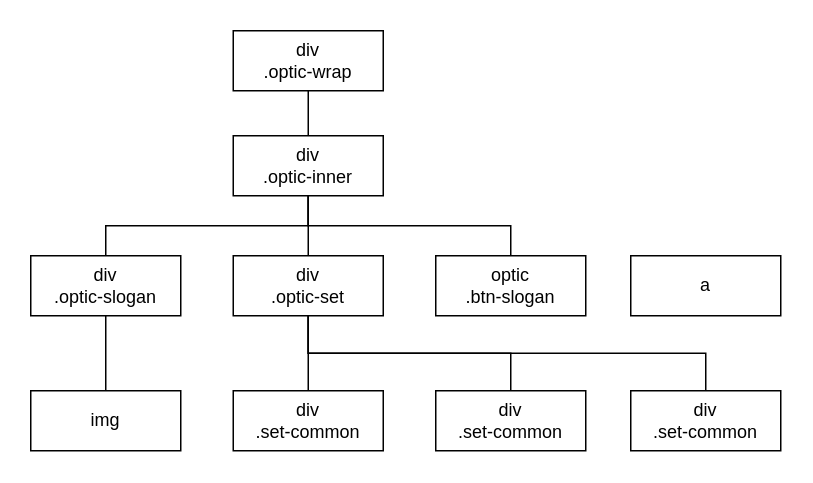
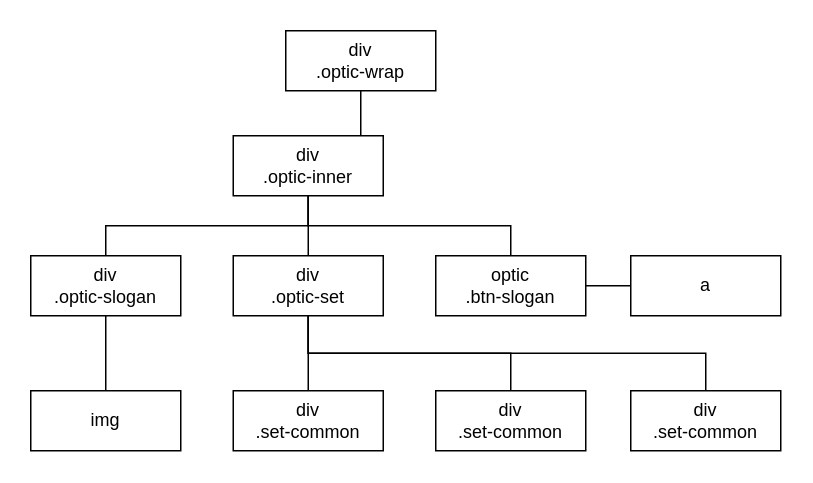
node "div .optic-wrap": moved (308, 61) -> (361, 61)
edge "optic .btn-slogan" -- "a": added
